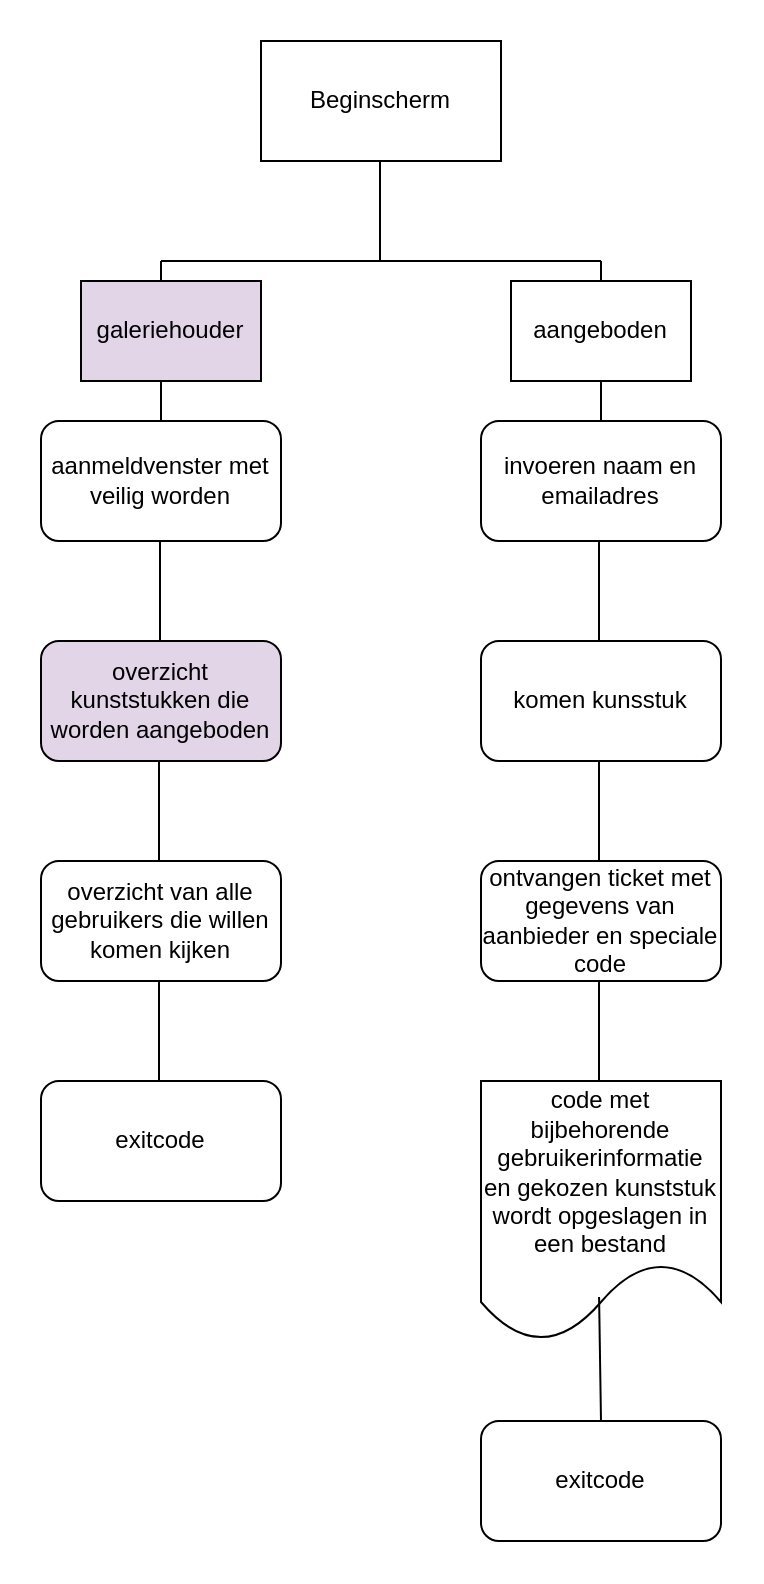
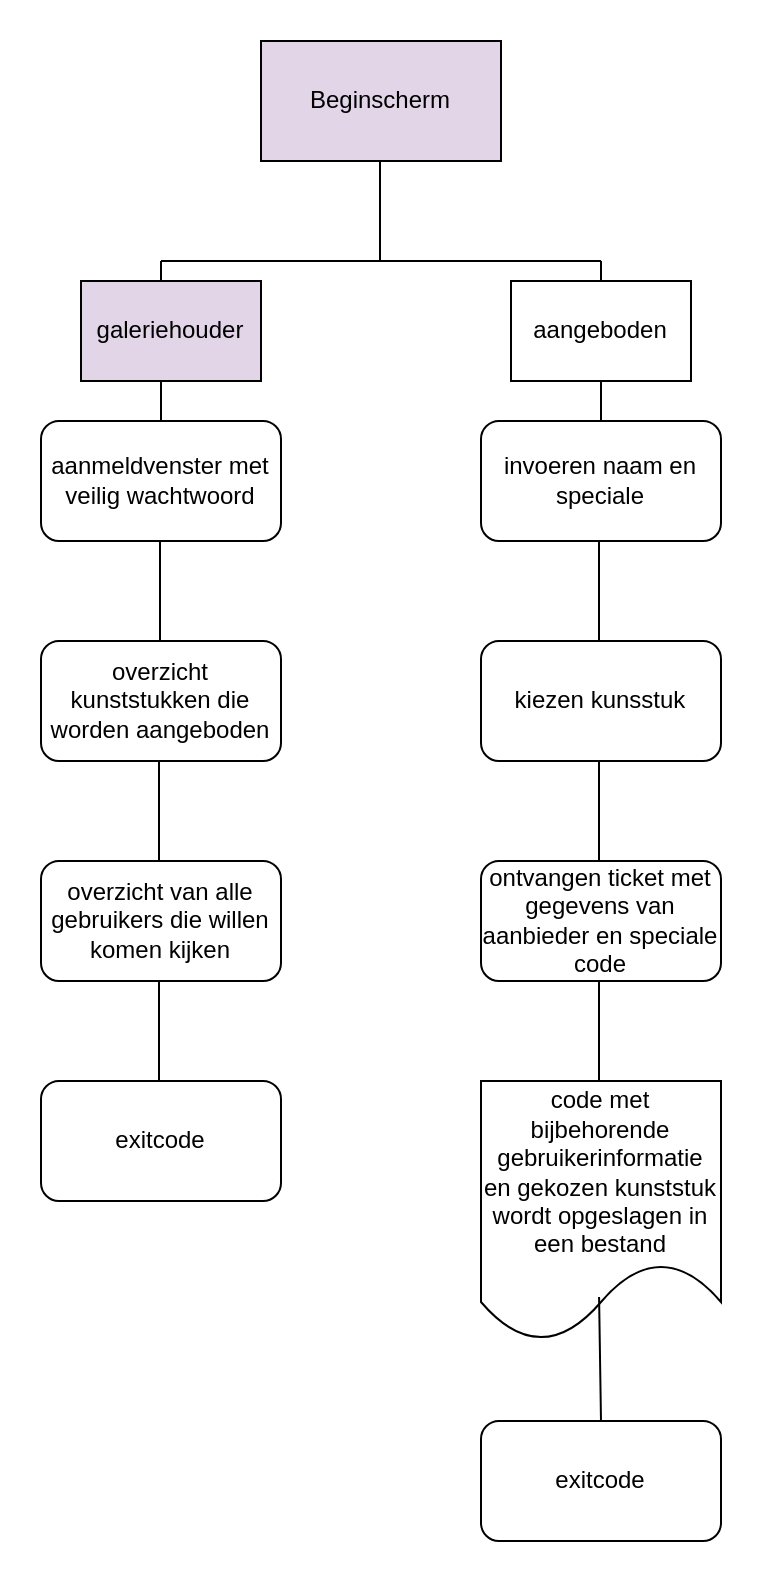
node "Beginscherm": fillcolor #ffffff -> #e1d5e7
node "aanmeldvenster met veilig worden": label "aanmeldvenster met veilig worden" -> "aanmeldvenster met veilig wachtwoord"
node "invoeren naam en emailadres": label "invoeren naam en emailadres" -> "invoeren naam en speciale"
node "overzicht kunststukken die worden aangeboden": fillcolor #e1d5e7 -> #ffffff
node "komen kunsstuk": label "komen kunsstuk" -> "kiezen kunsstuk"
